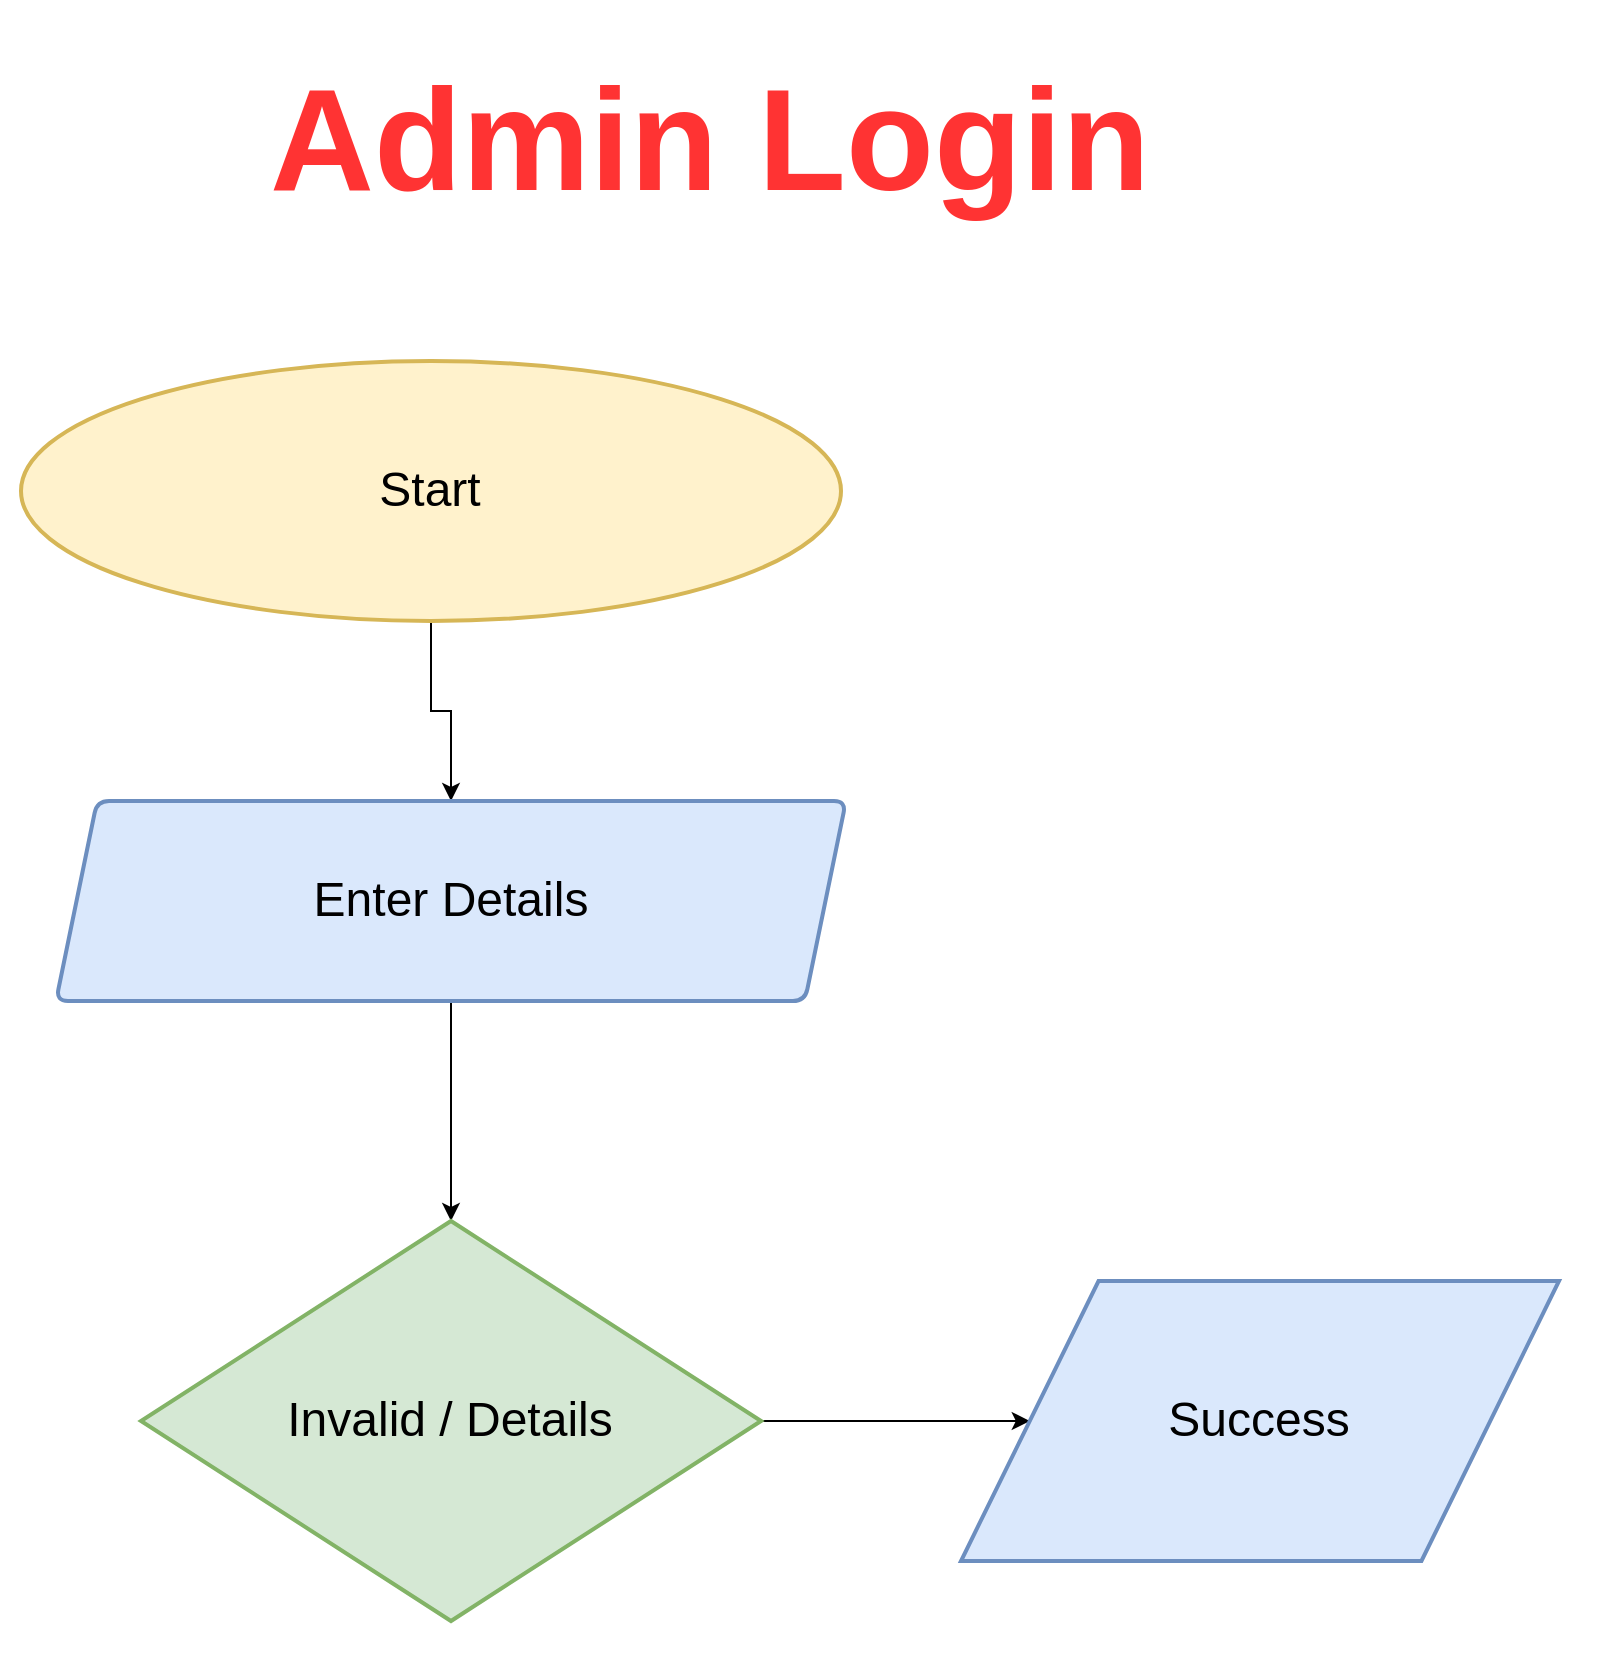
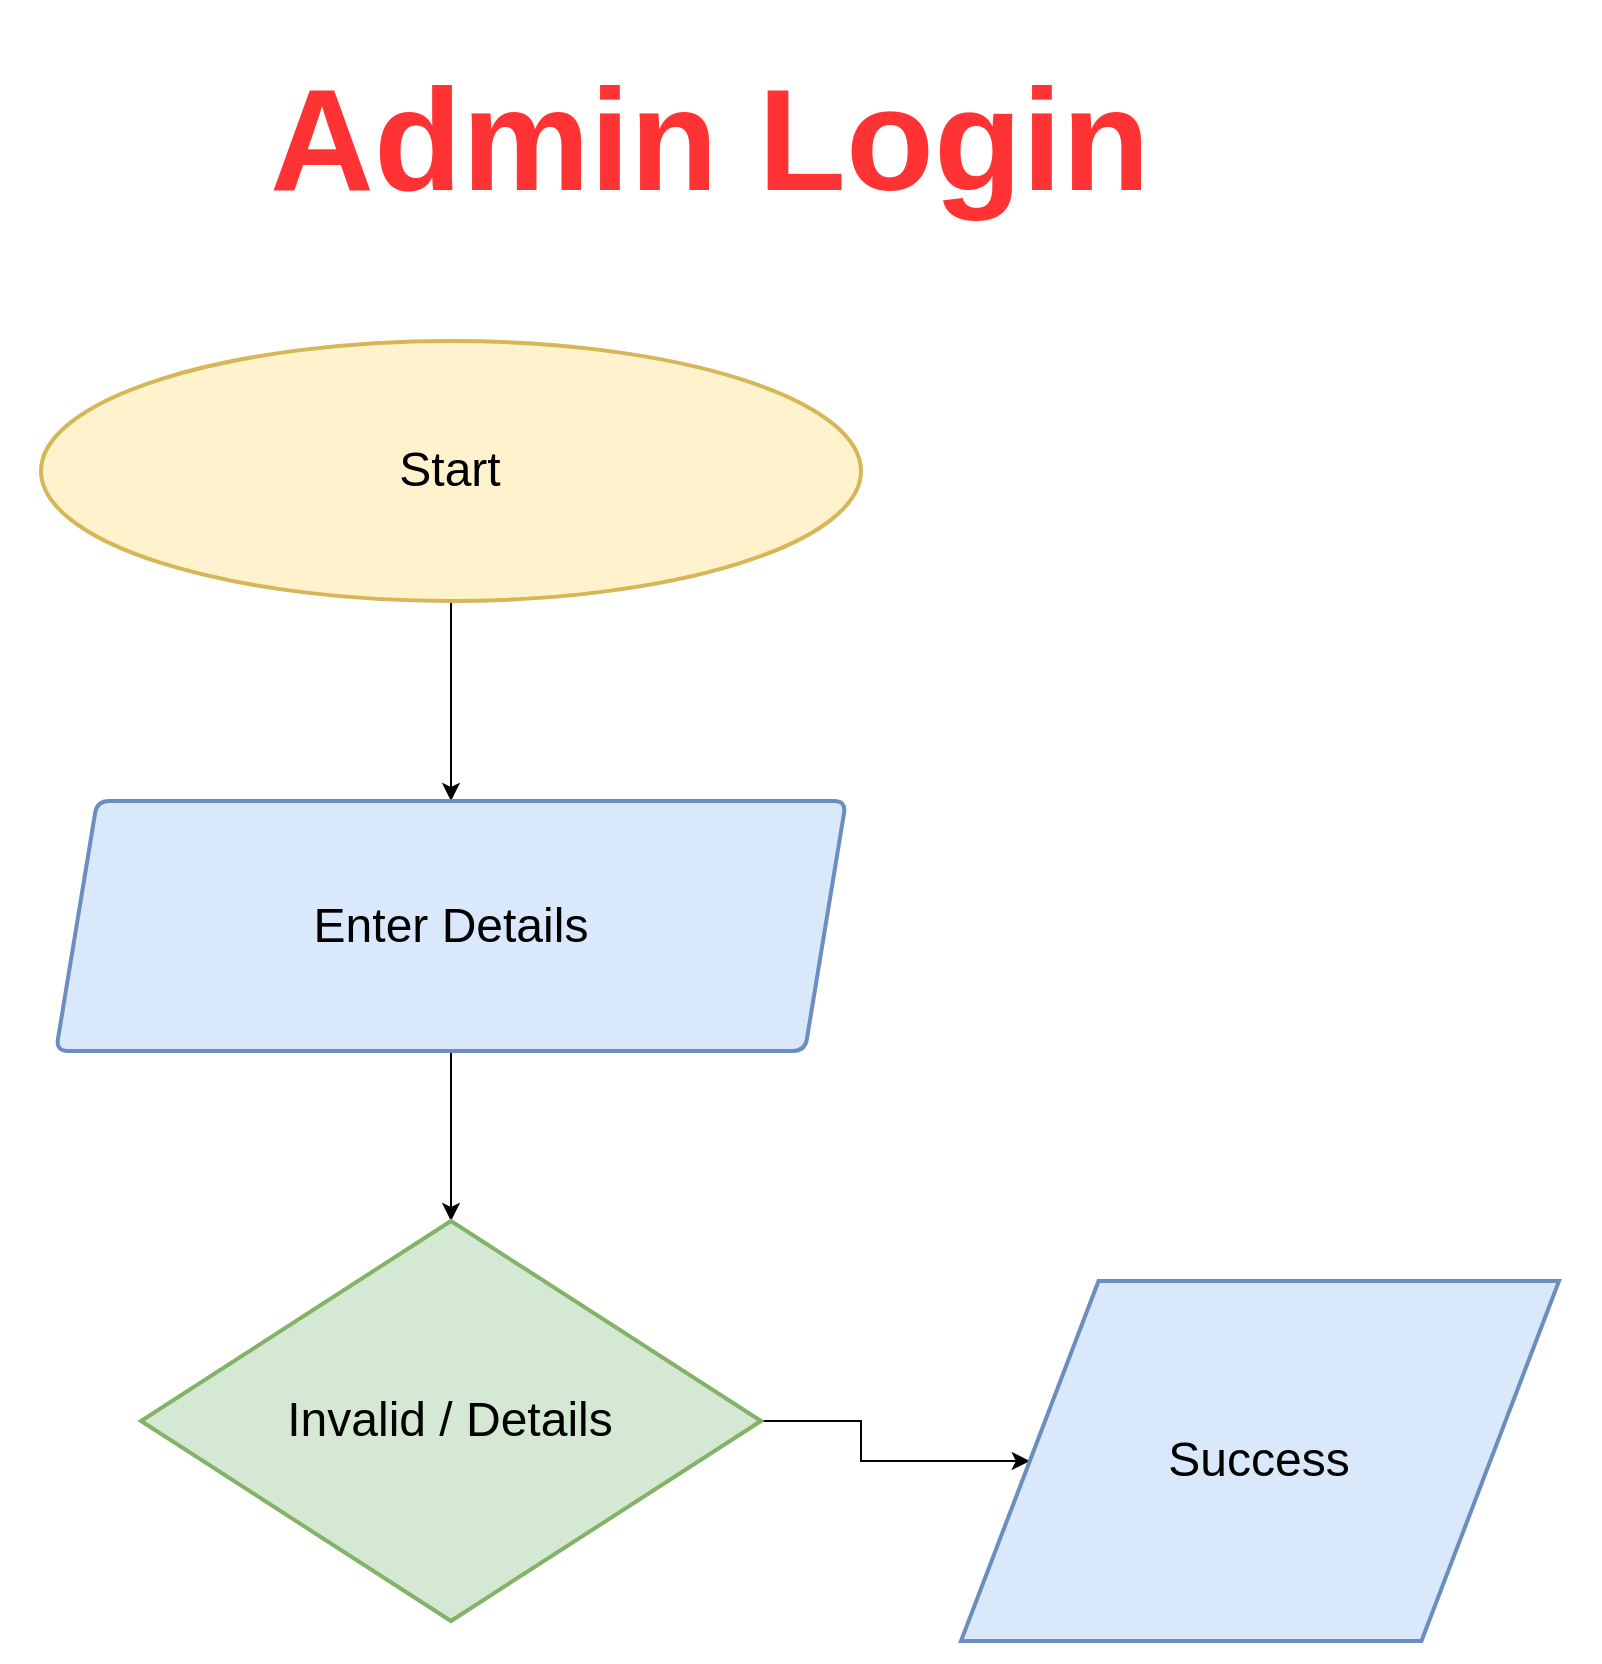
node "Start": moved (431, 491) -> (451, 471)
node "Enter Details": size 790x200 -> 790x250
node "Success": size 598x280 -> 598x360
